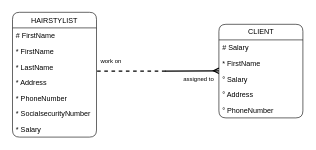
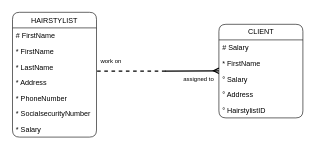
node "° PhoneNumber": label "° PhoneNumber" -> "° HairstylistID"
